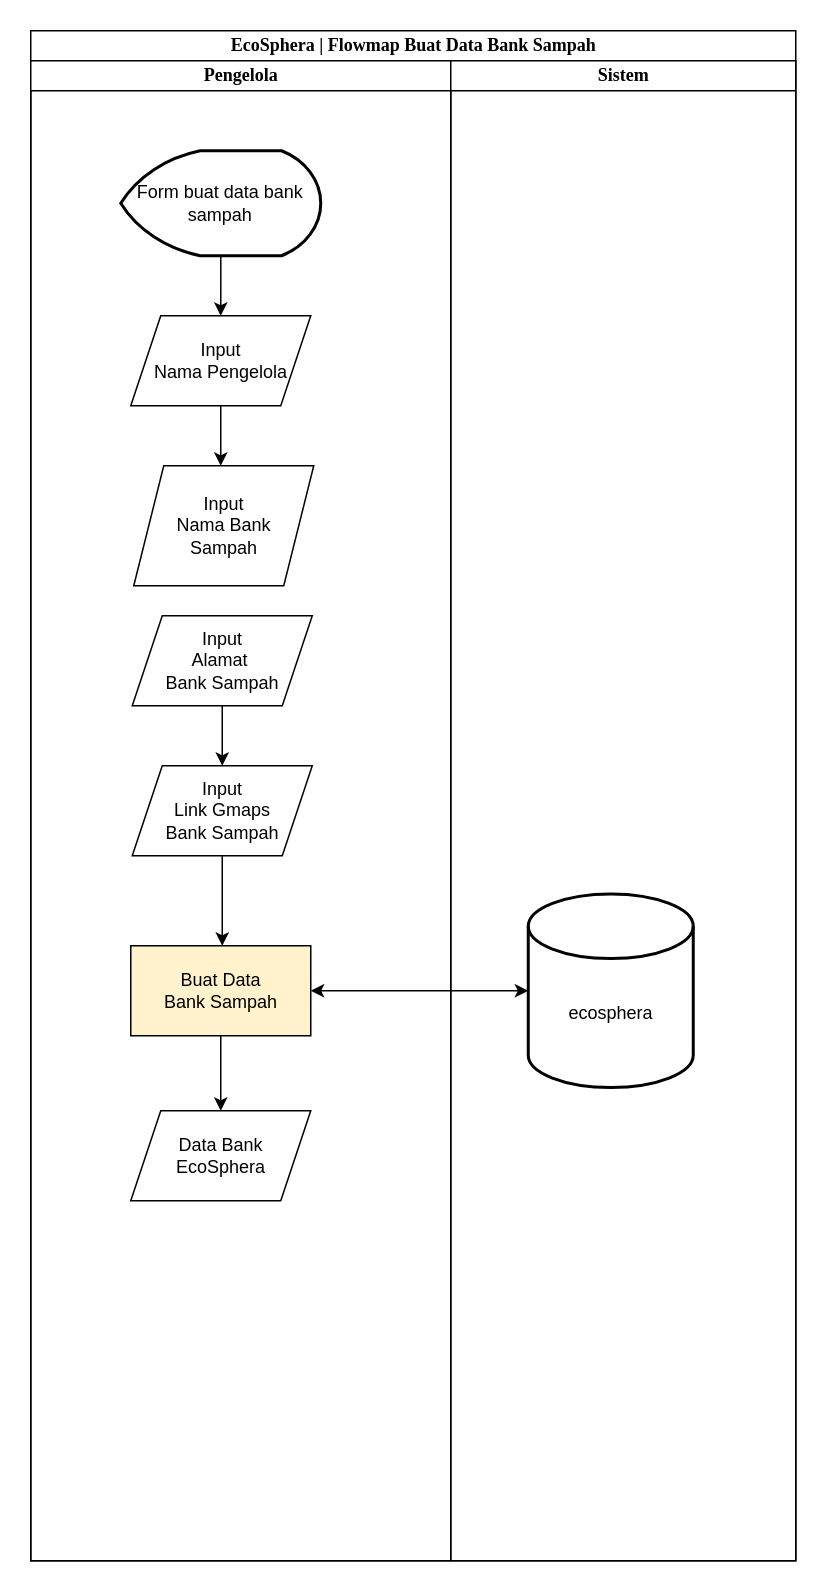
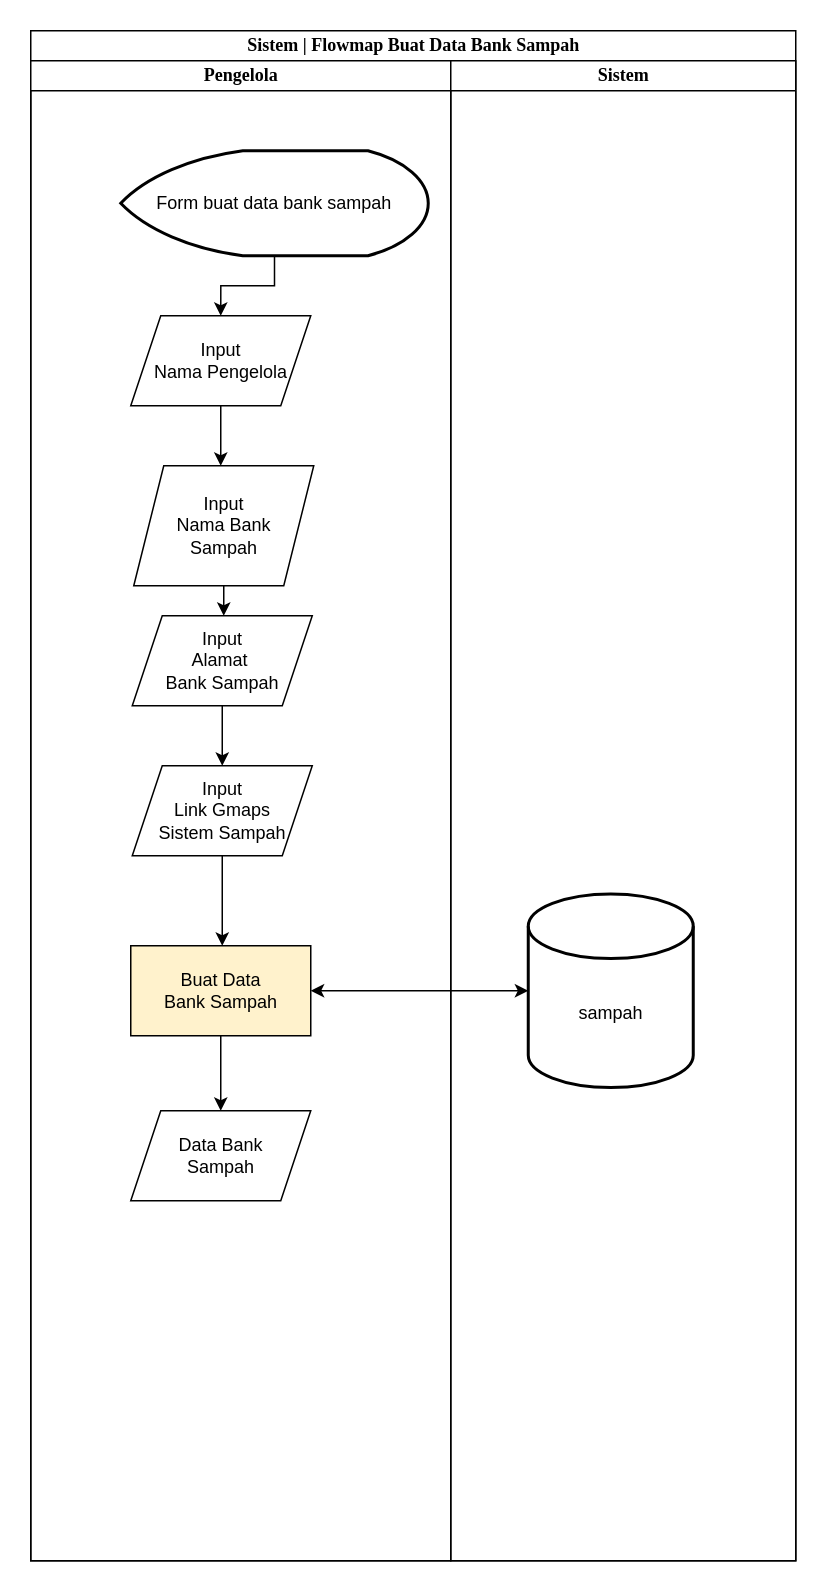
node "EcoSphera | Flowmap Buat Data Bank Sampah": label "EcoSphera | Flowmap Buat Data Bank Sampah" -> "Sistem | Flowmap Buat Data Bank Sampah"
node "Form buat data bank sampah": size 200x105 -> 308x105
edge "Input Nama Bank Sampah" -> "Input Alamat Bank Sampah": added
node "Input Link Gmaps Bank Sampah": label "Input Link Gmaps Bank Sampah" -> "Input Link Gmaps Sistem Sampah"
node "ecosphera": label "ecosphera" -> "sampah"
node "Data Bank EcoSphera": label "Data Bank EcoSphera" -> "Data Bank Sampah"
